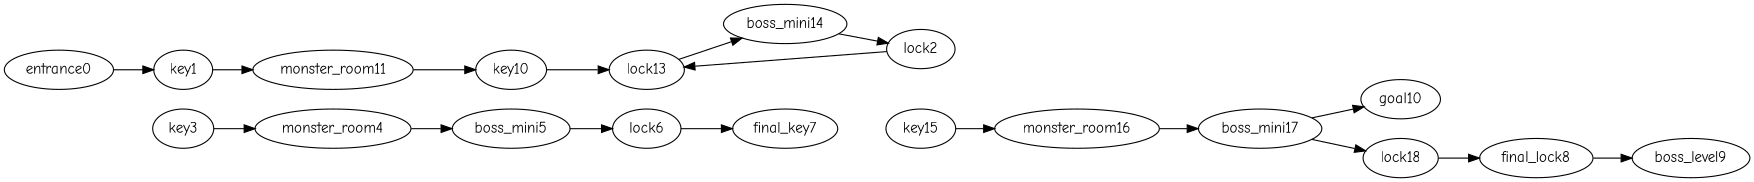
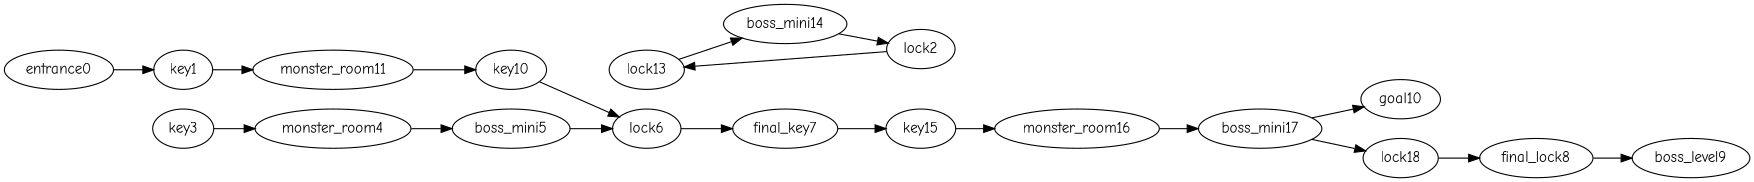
edge "key10" -> "lock13": now "key10" -> "lock6"
edge "final_key7" -> "key15": added
